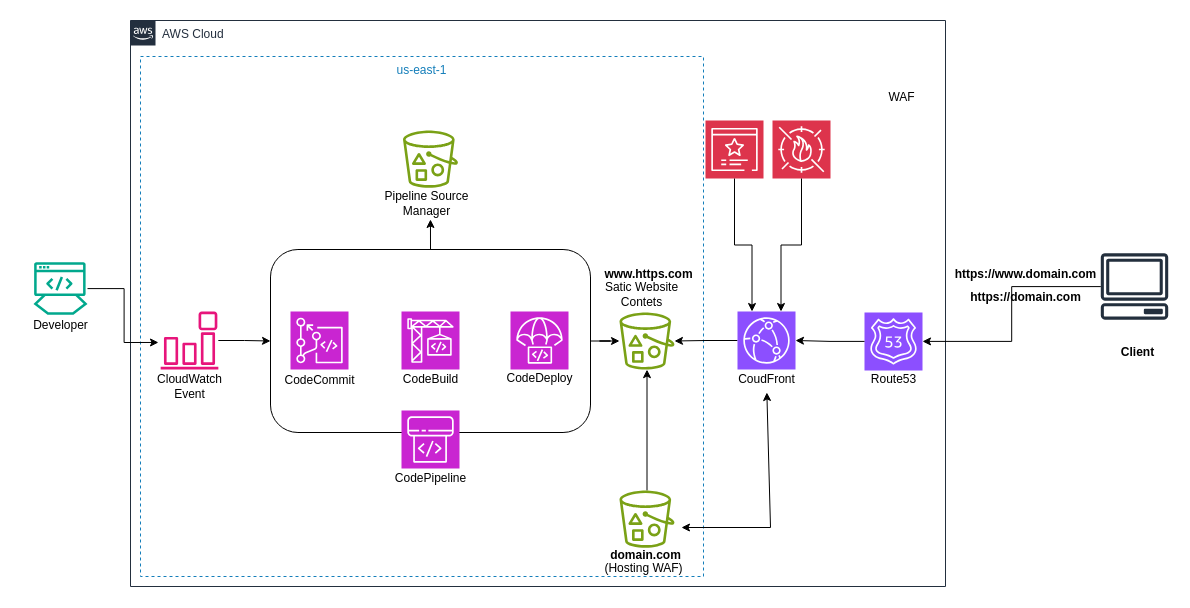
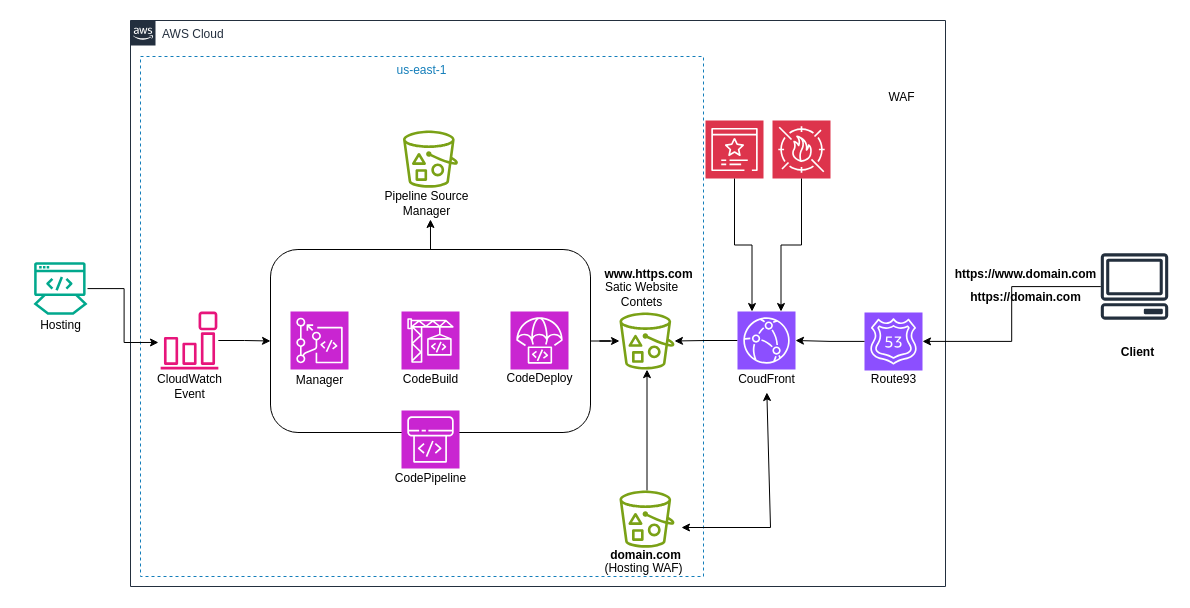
node "Developer": label "Developer" -> "Hosting"
node "Route53": label "Route53" -> "Route93"
node "CodeCommit": label "CodeCommit" -> "Manager"
